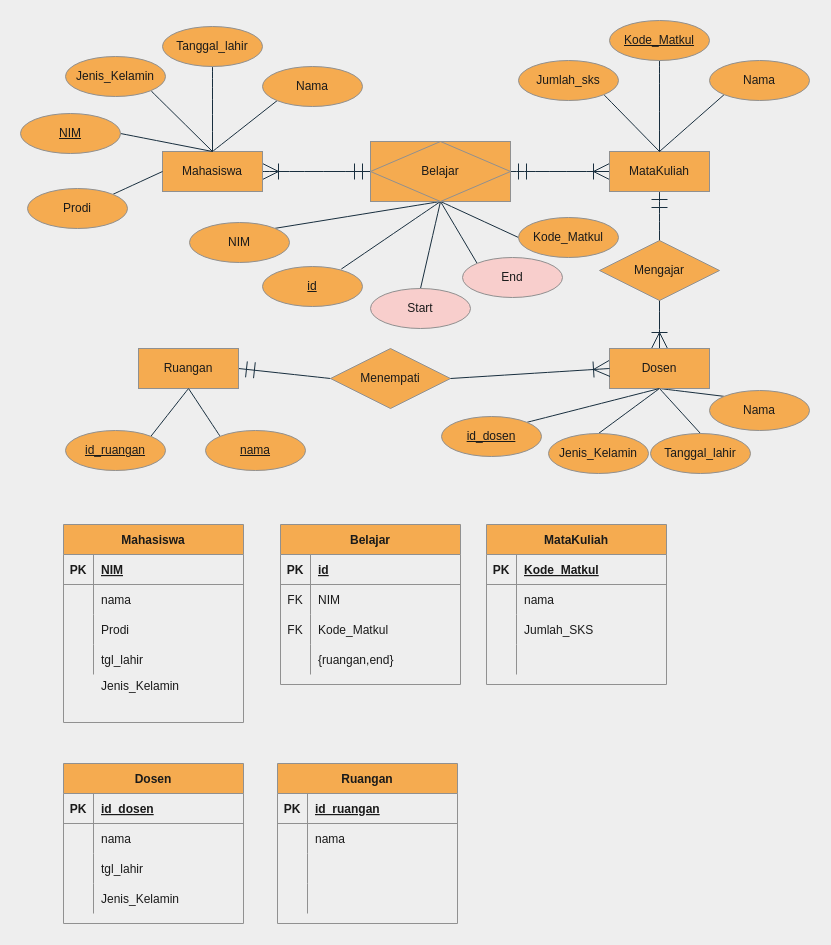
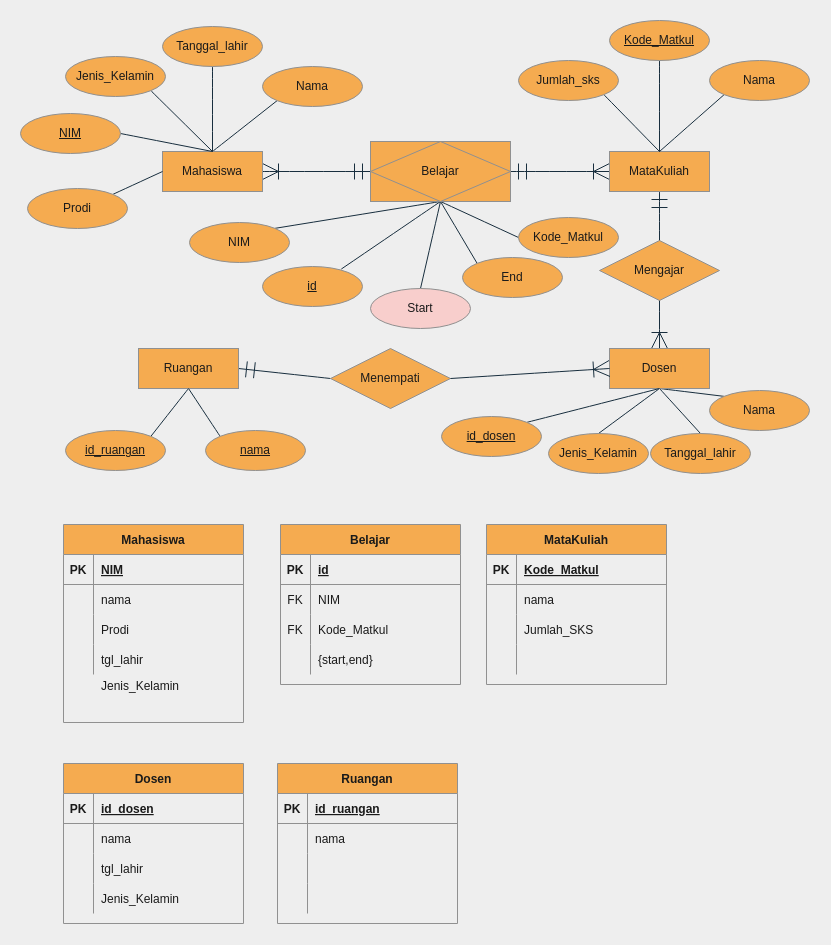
node "End": fillcolor #f8cecc -> #f5ab50
node "{ruangan,end}": label "{ruangan,end}" -> "{start,end}"
